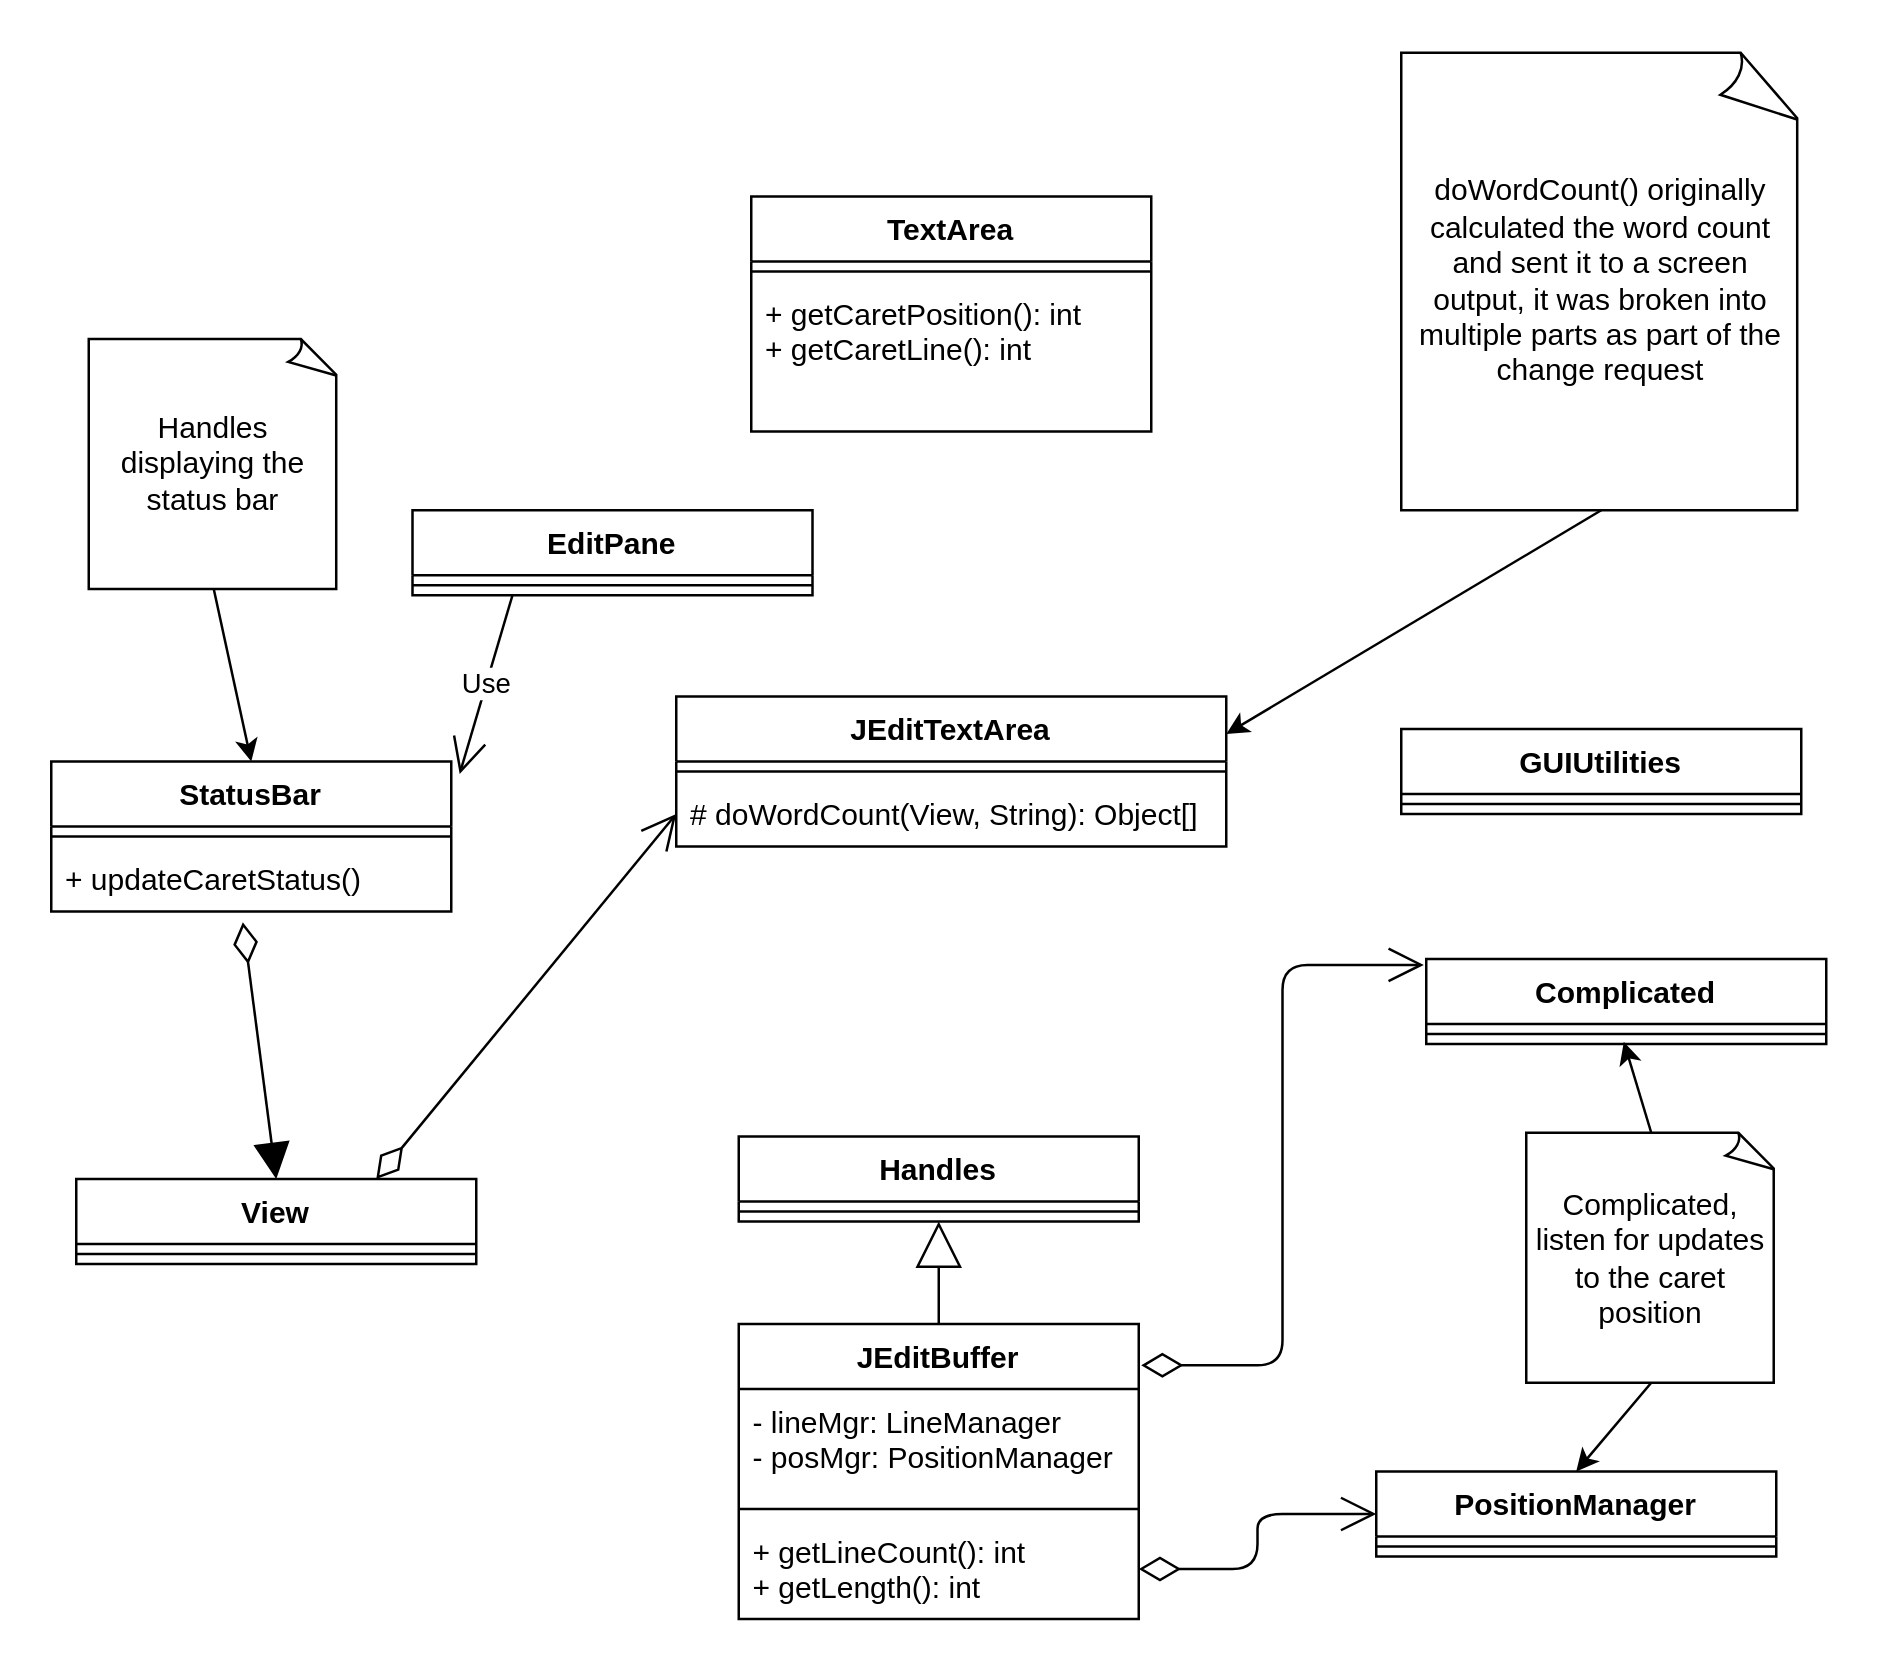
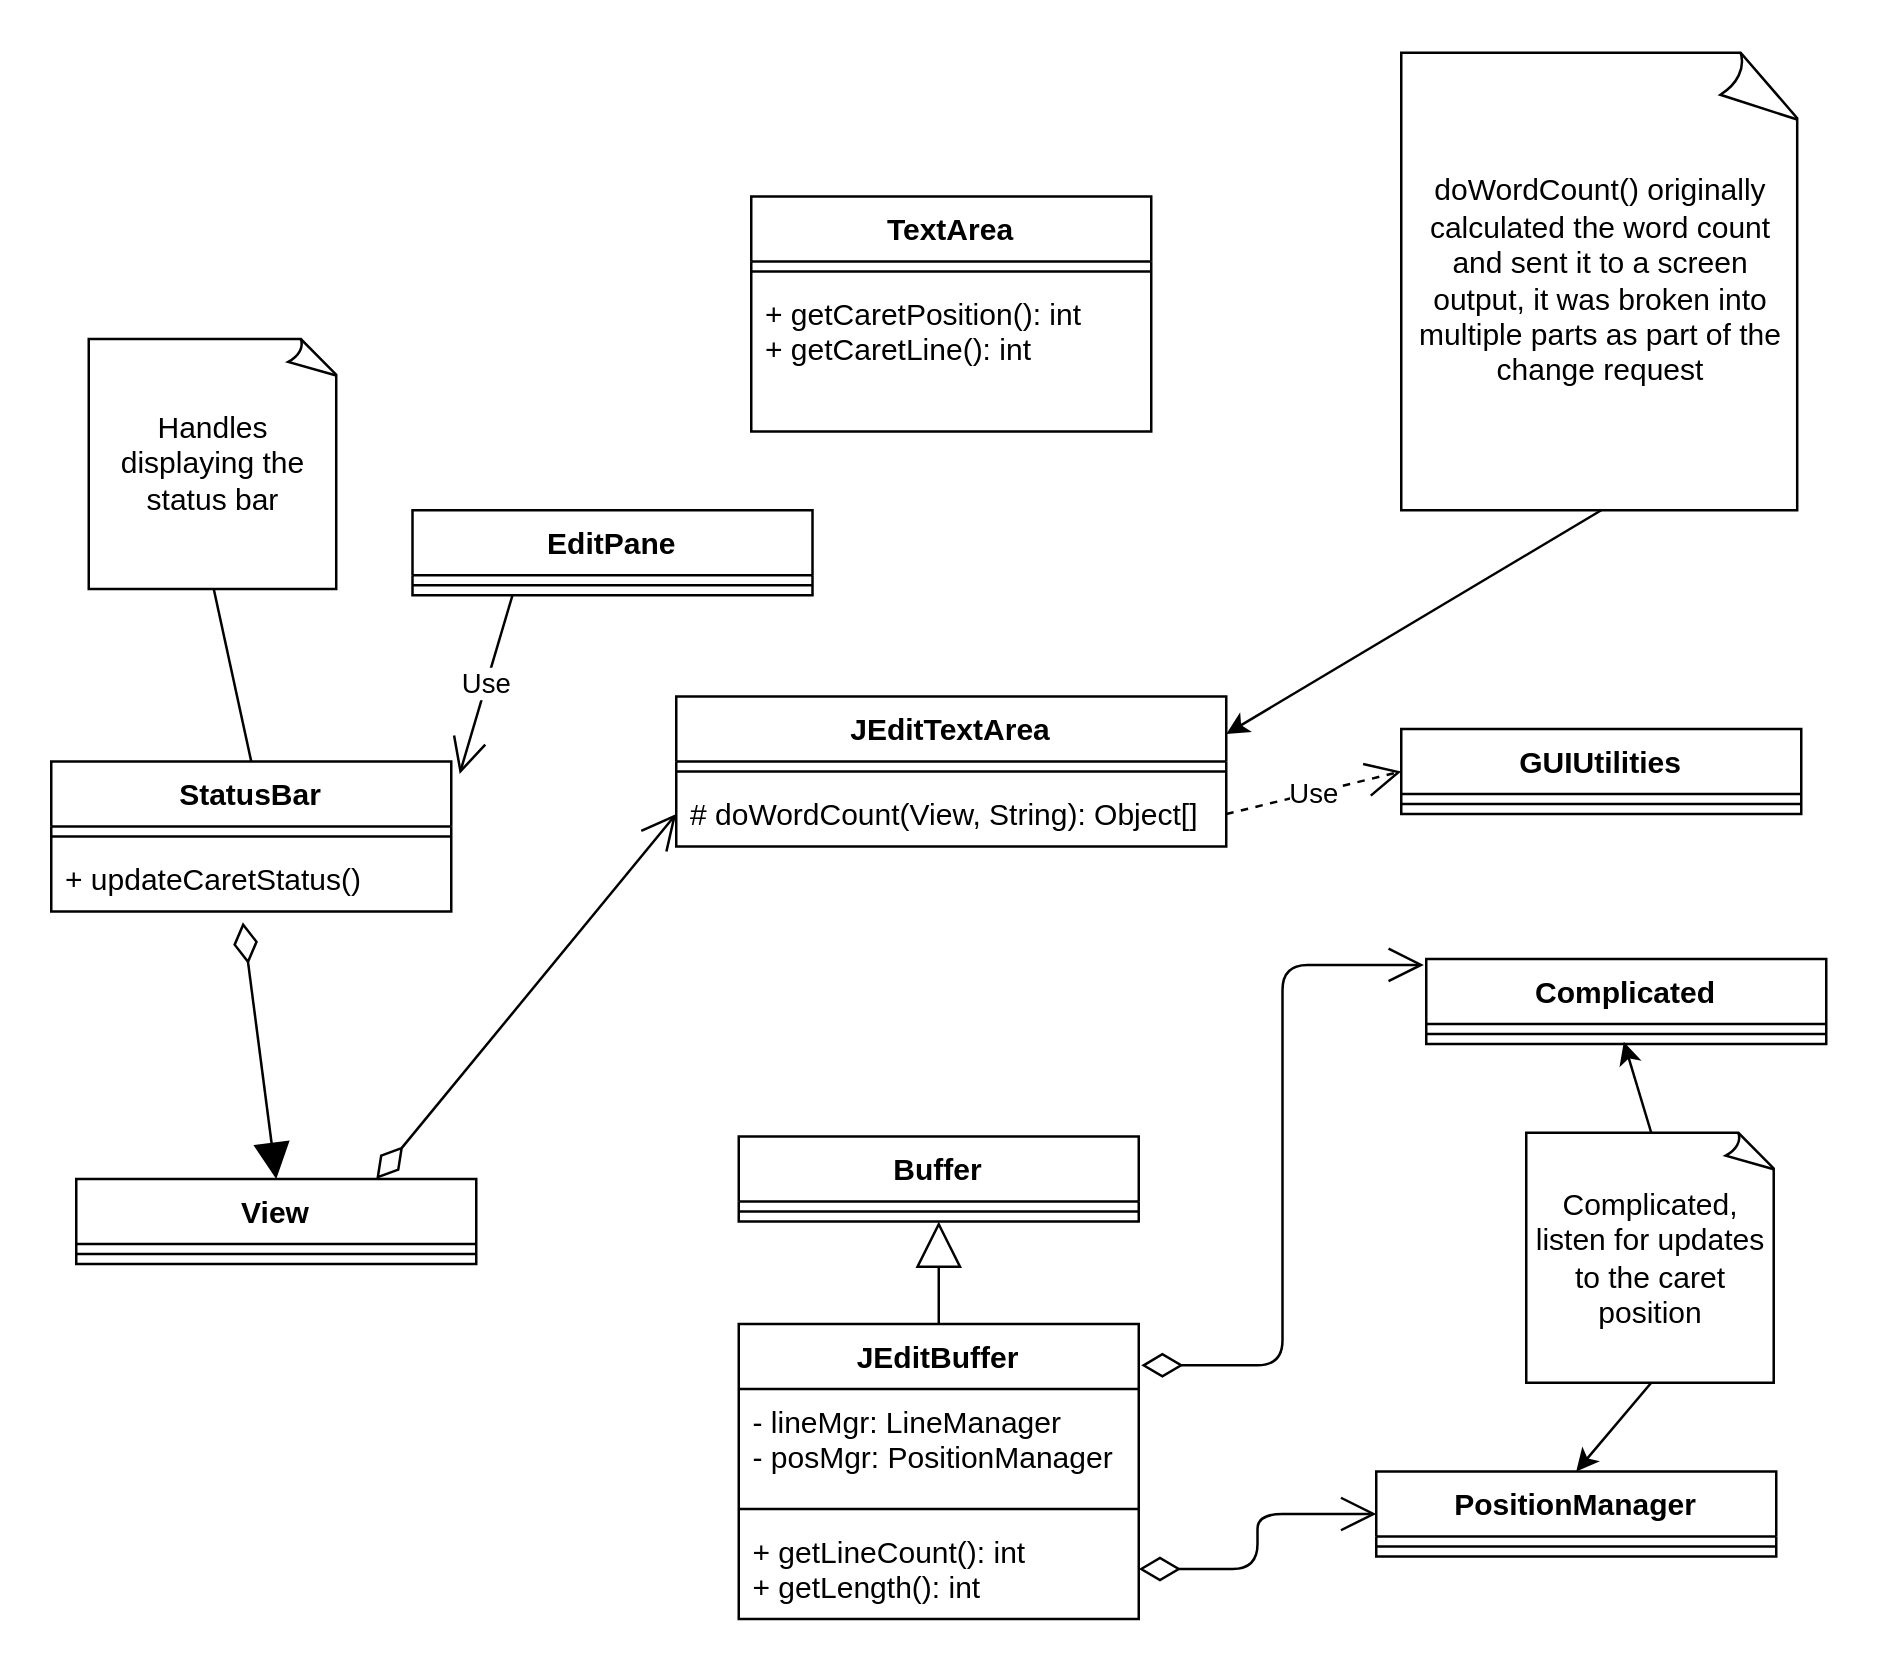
edge "Handles displaying the status bar" -> "StatusBar": arrowhead classic -> none
edge "# doWordCount(View, String): Object[]" -> "GUIUtilities": added, label "Use"
node "Handles": label "Handles" -> "Buffer"
